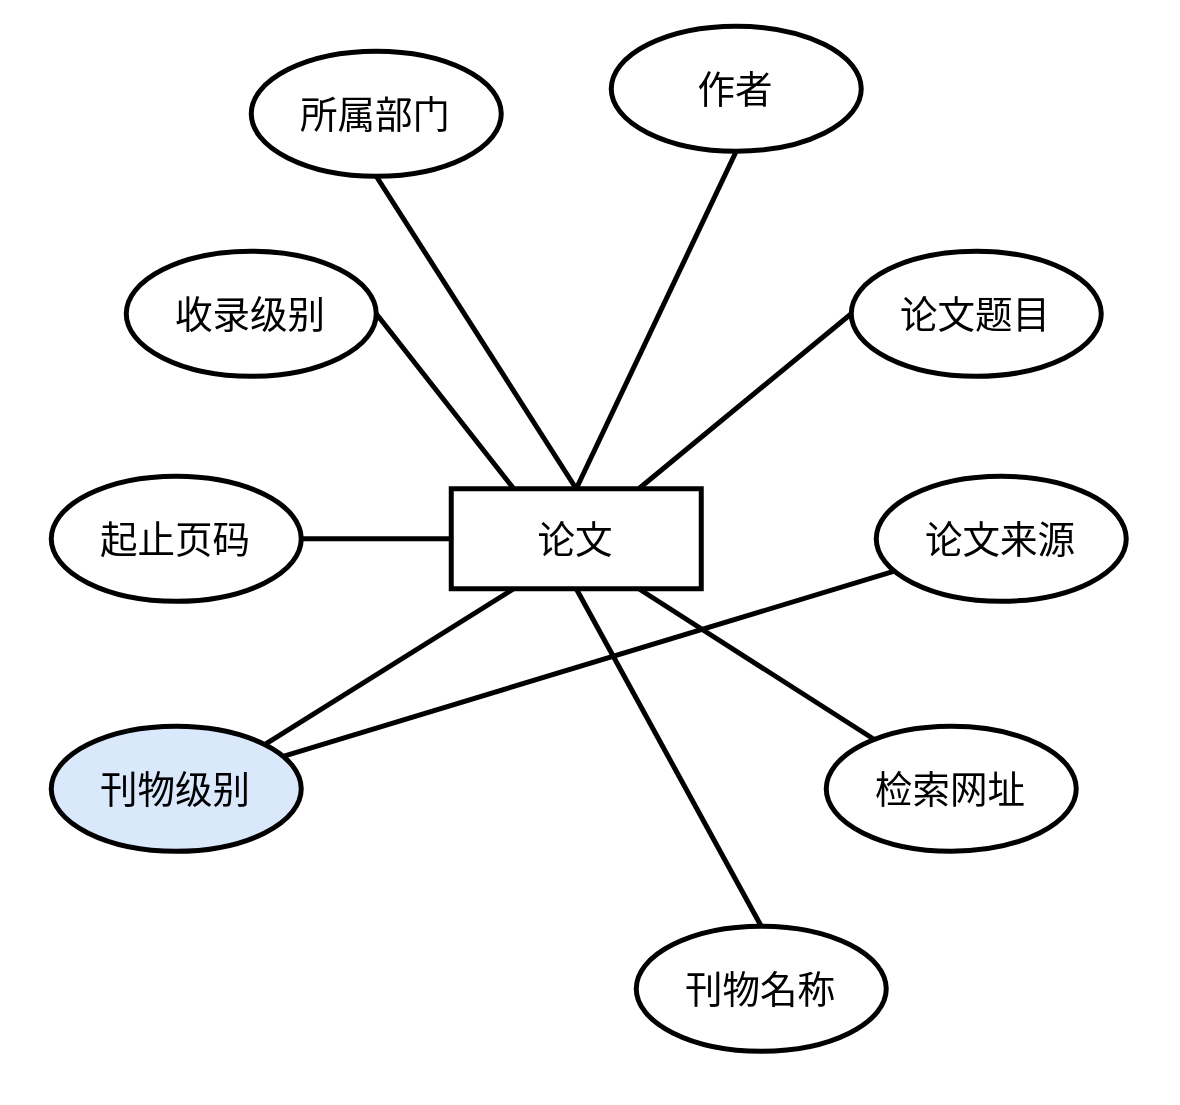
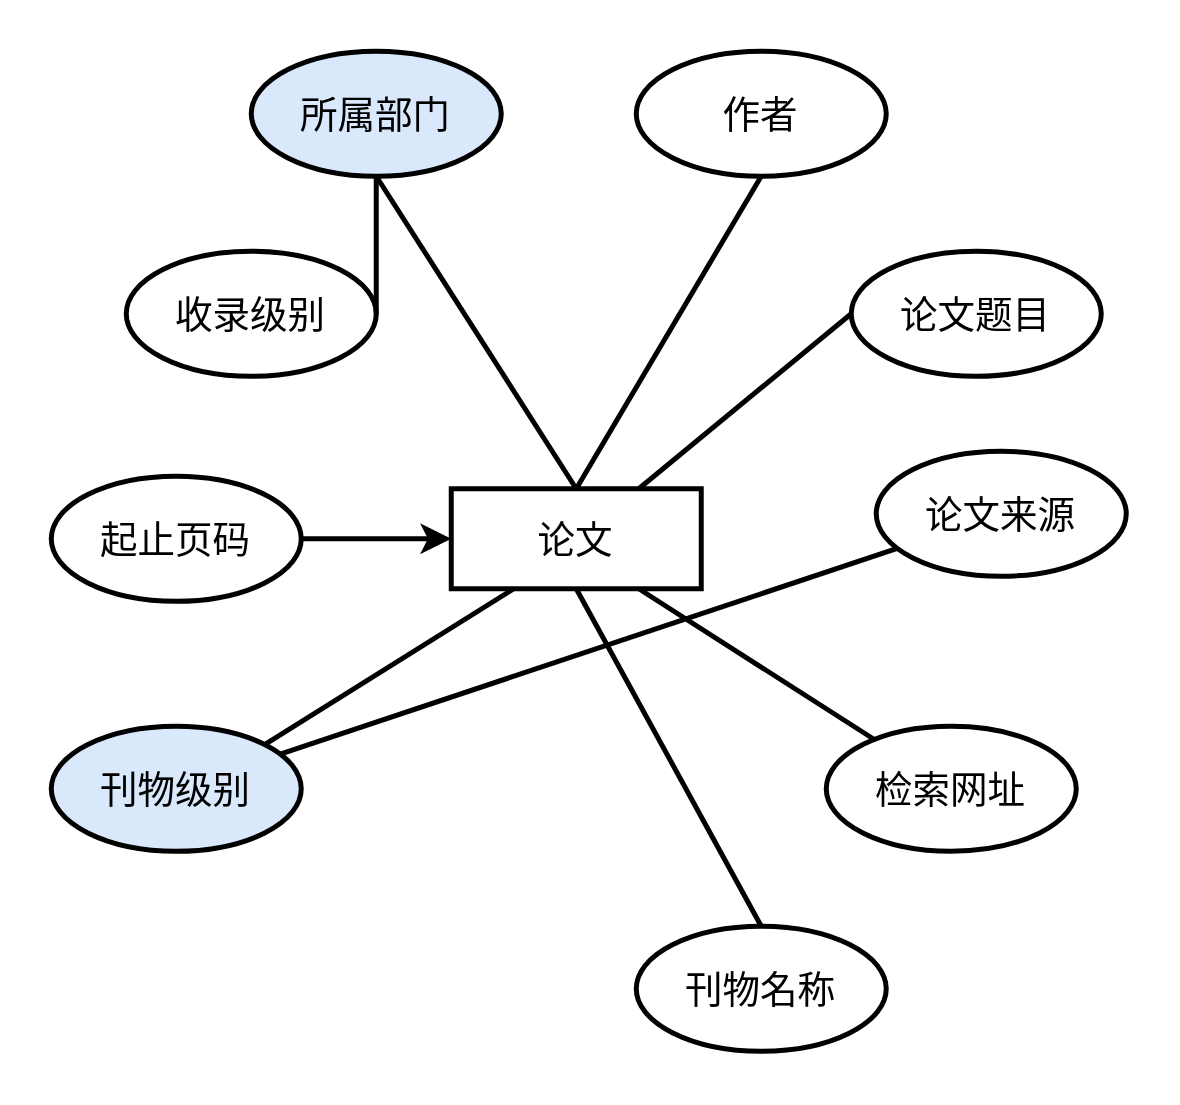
node "作者": moved (736, 89) -> (761, 114)
node "所属部门": fillcolor #ffffff -> #dae8fc
edge "收录级别" -- "论文": now "收录级别" -- "所属部门"
edge "起止页码" -- "论文": arrowhead none -> classic
node "论文来源": moved (1001, 539) -> (1001, 514)
